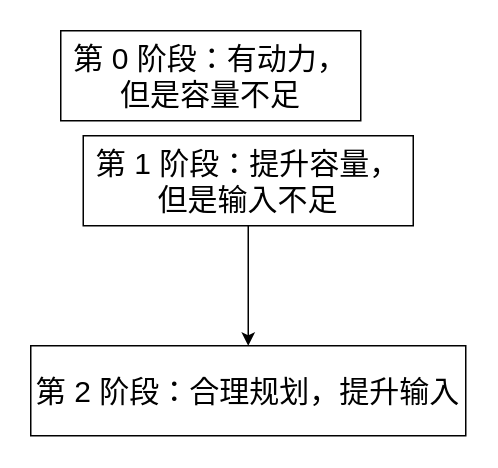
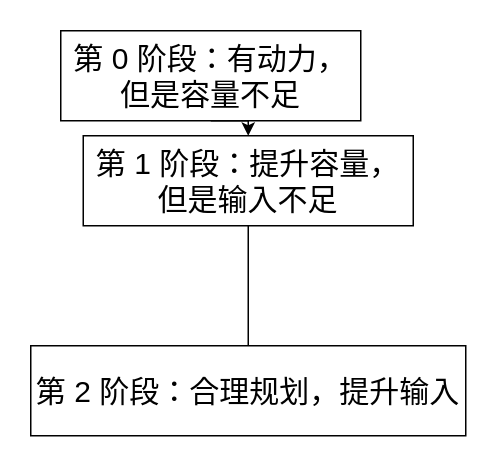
edge "第 0 阶段：有动力，但是容量不足" -> "第 1 阶段：提升容量，但是输入不足": added
edge "第 1 阶段：提升容量，但是输入不足" -> "第 2 阶段：合理规划，提升输入": arrowhead classic -> none
